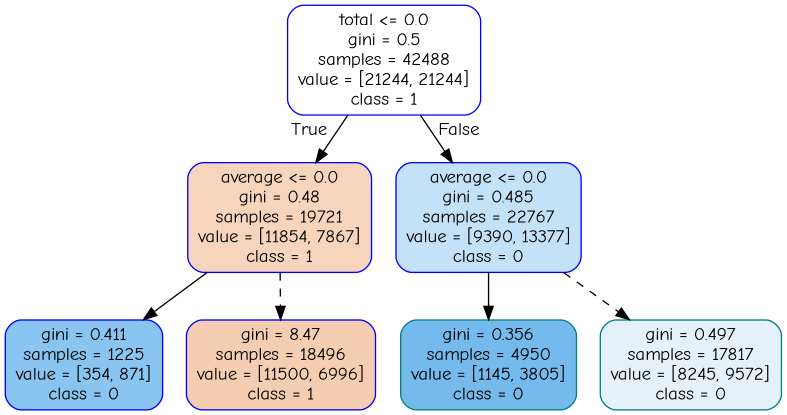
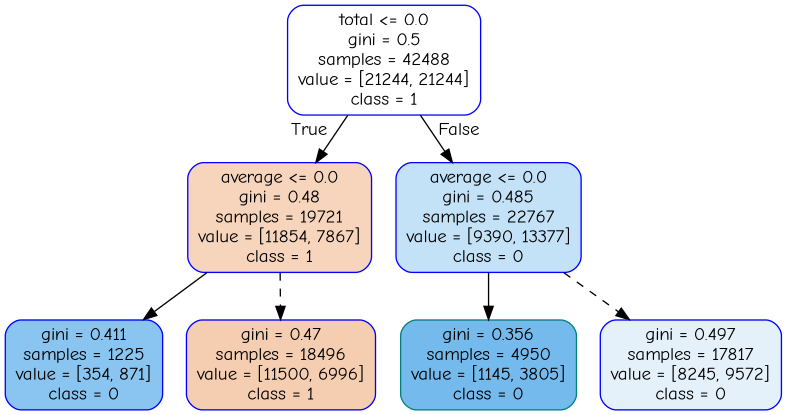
node "gini = 8.47 samples = 18496 value = [11500, 6996] class = 1": label "gini = 8.47 samples = 18496 value = [11500, 6996] class = 1" -> "gini = 0.47 samples = 18496 value = [11500, 6996] class = 1"
node "gini = 0.497 samples = 17817 value = [8245, 9572] class = 0": color teal -> blue
